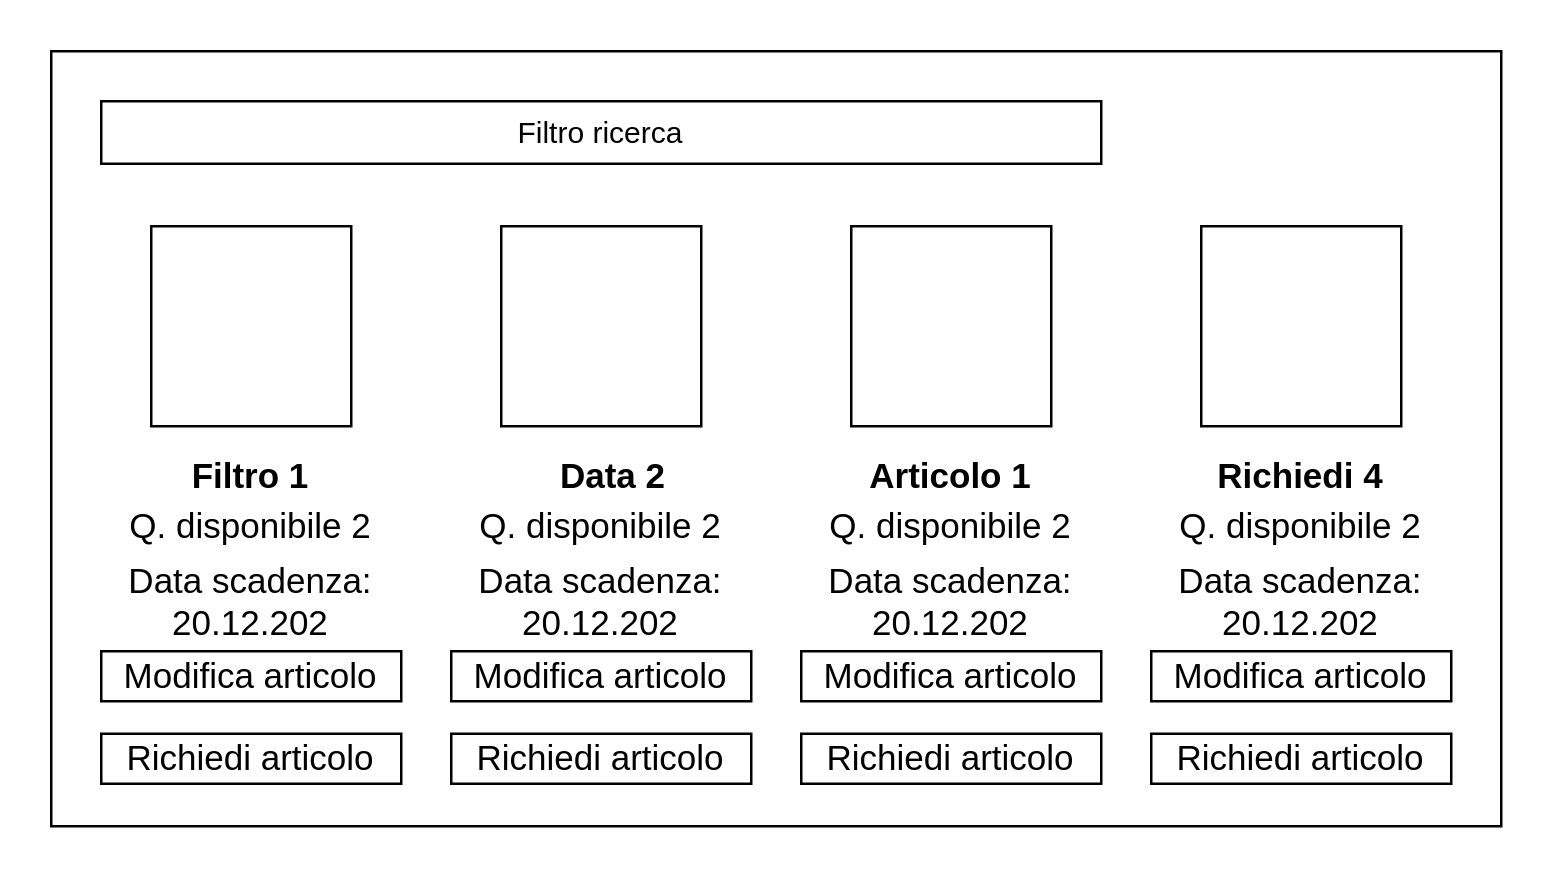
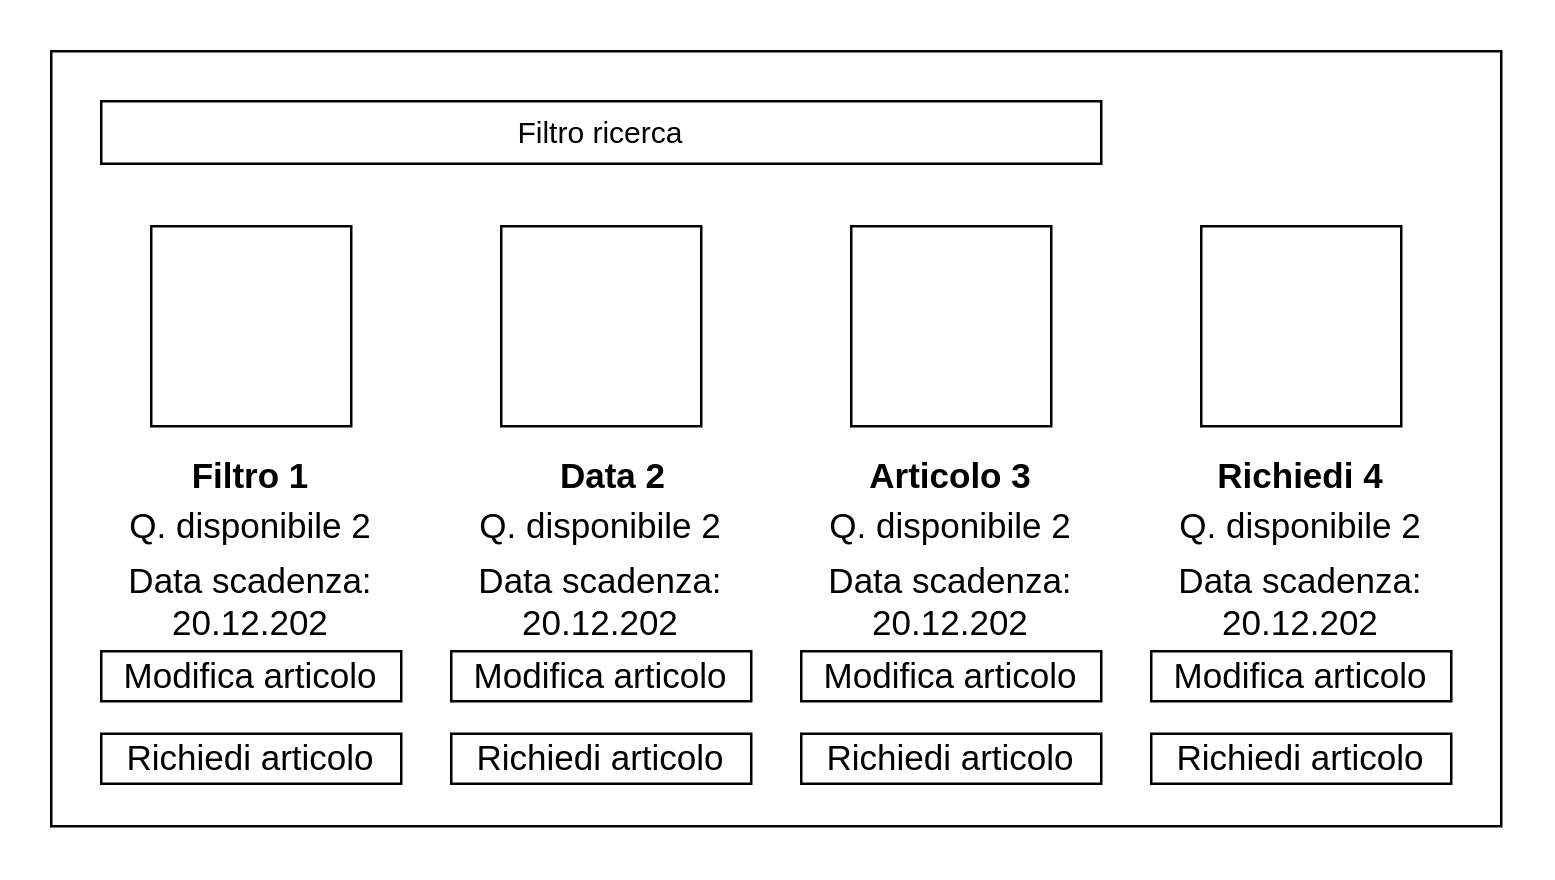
node "Articolo 1": label "Articolo 1" -> "Articolo 3"
